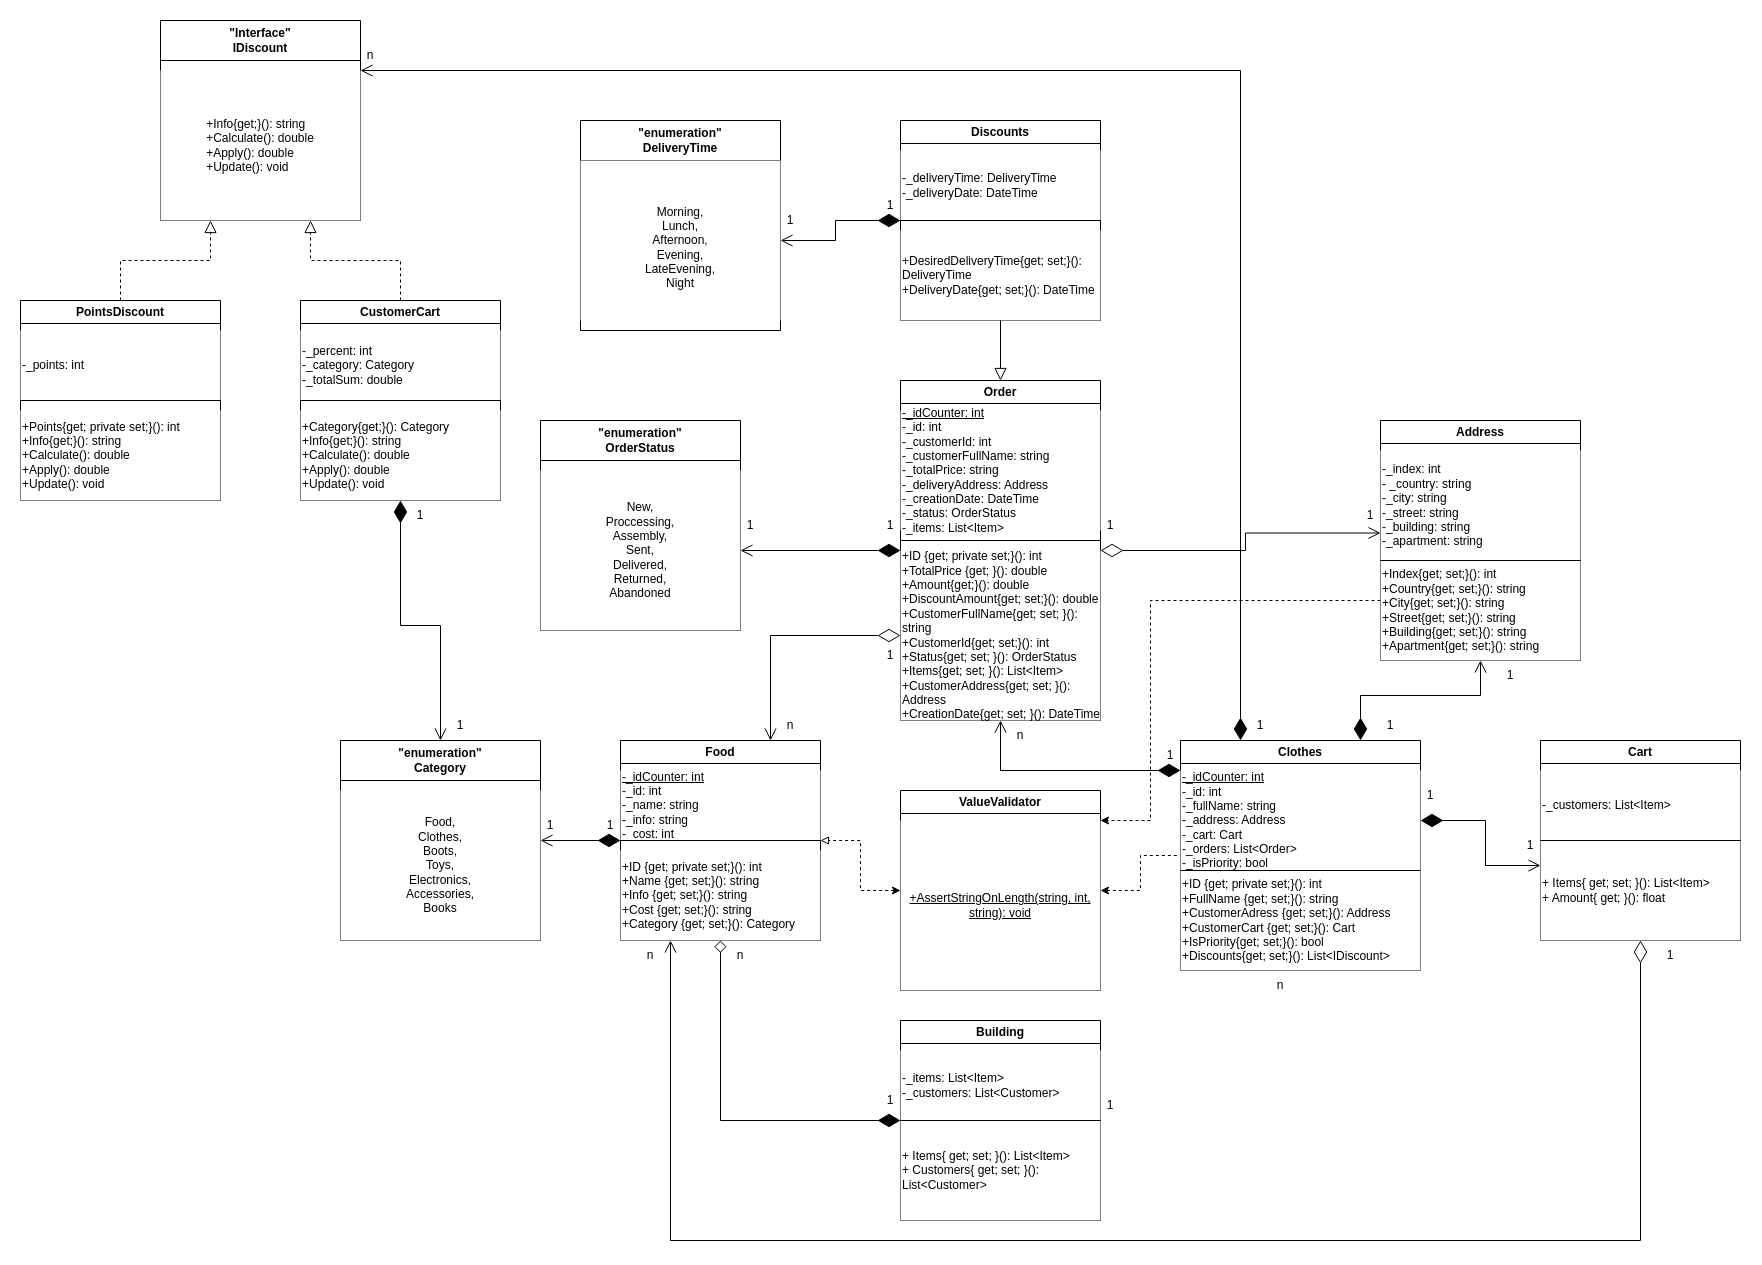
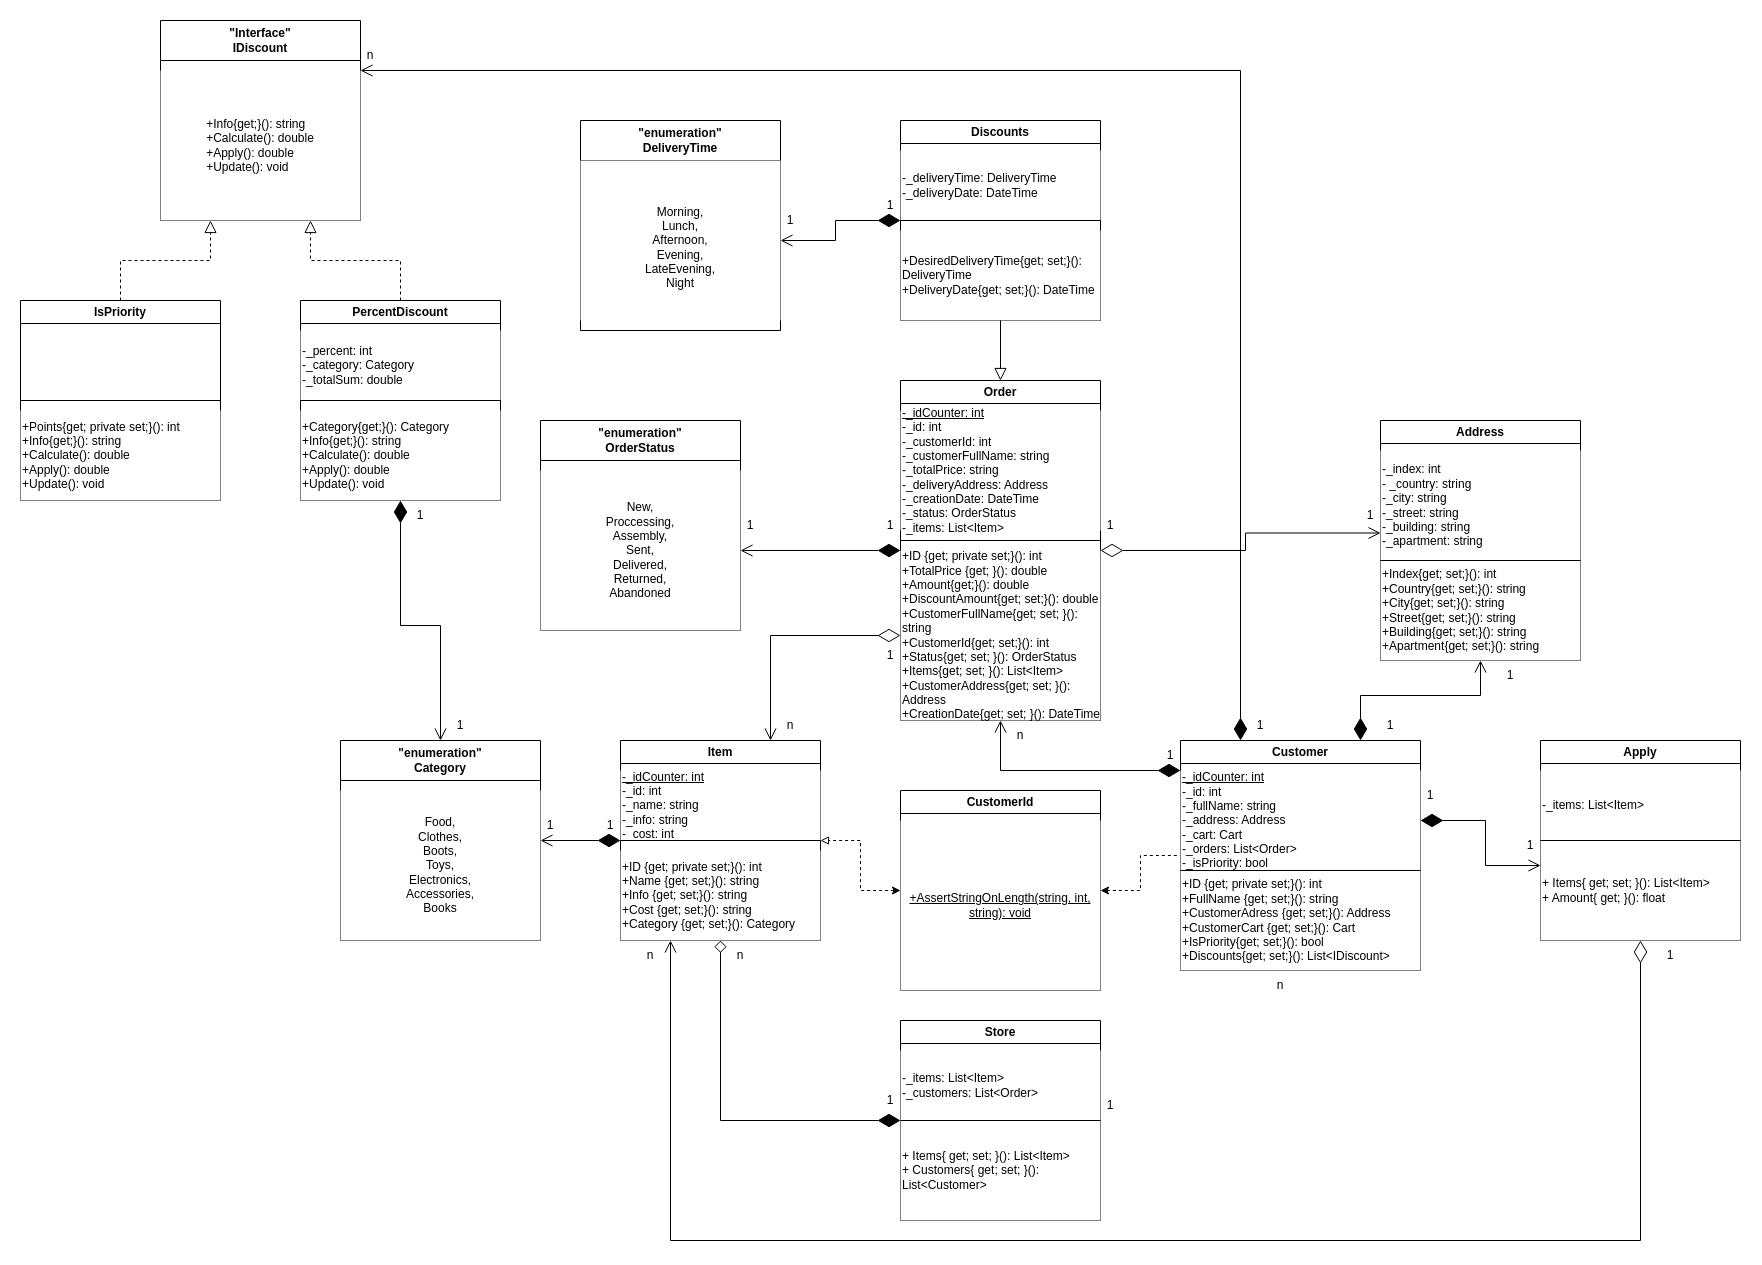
node "PointsDiscount": label "PointsDiscount" -> "IsPriority"
node "CustomerCart": label "CustomerCart" -> "PercentDiscount"
node "-_points: int": removed
edge "Address" -> "+AssertStringOnLength(string, int, string): void": removed
node "Food": label "Food" -> "Item"
node "Clothes": label "Clothes" -> "Customer"
node "Cart": label "Cart" -> "Apply"
node "ValueValidator": label "ValueValidator" -> "CustomerId"
node "-_customers: List<Item>": label "-_customers: List<Item>" -> "-_items: List<Item>"
node "Building": label "Building" -> "Store"
node "-_items: List<Item> -_customers: List<Customer>": label "-_items: List<Item> -_customers: List<Customer>" -> "-_items: List<Item> -_customers: List<Order>"
